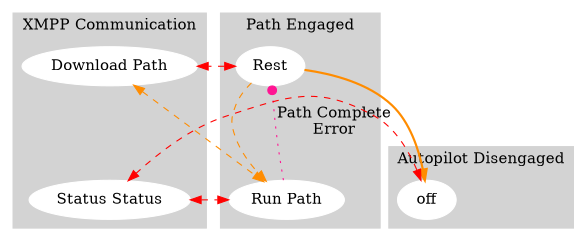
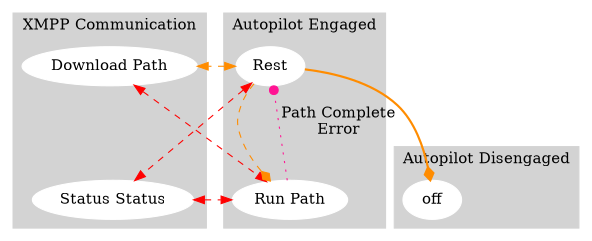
cluster "Path Engaged": label "Path Engaged" -> "Autopilot Engaged"
edge "Download Path" -- "Rest": color red -> darkorange
edge "Status Status" -- "off": now "Status Status" -- "Rest"
edge "Rest" -> "off": arrowhead normal -> diamond
edge "Download Path" -- "Run Path": color darkorange -> red
edge "Rest" -> "Run Path": arrowhead normal -> diamond
